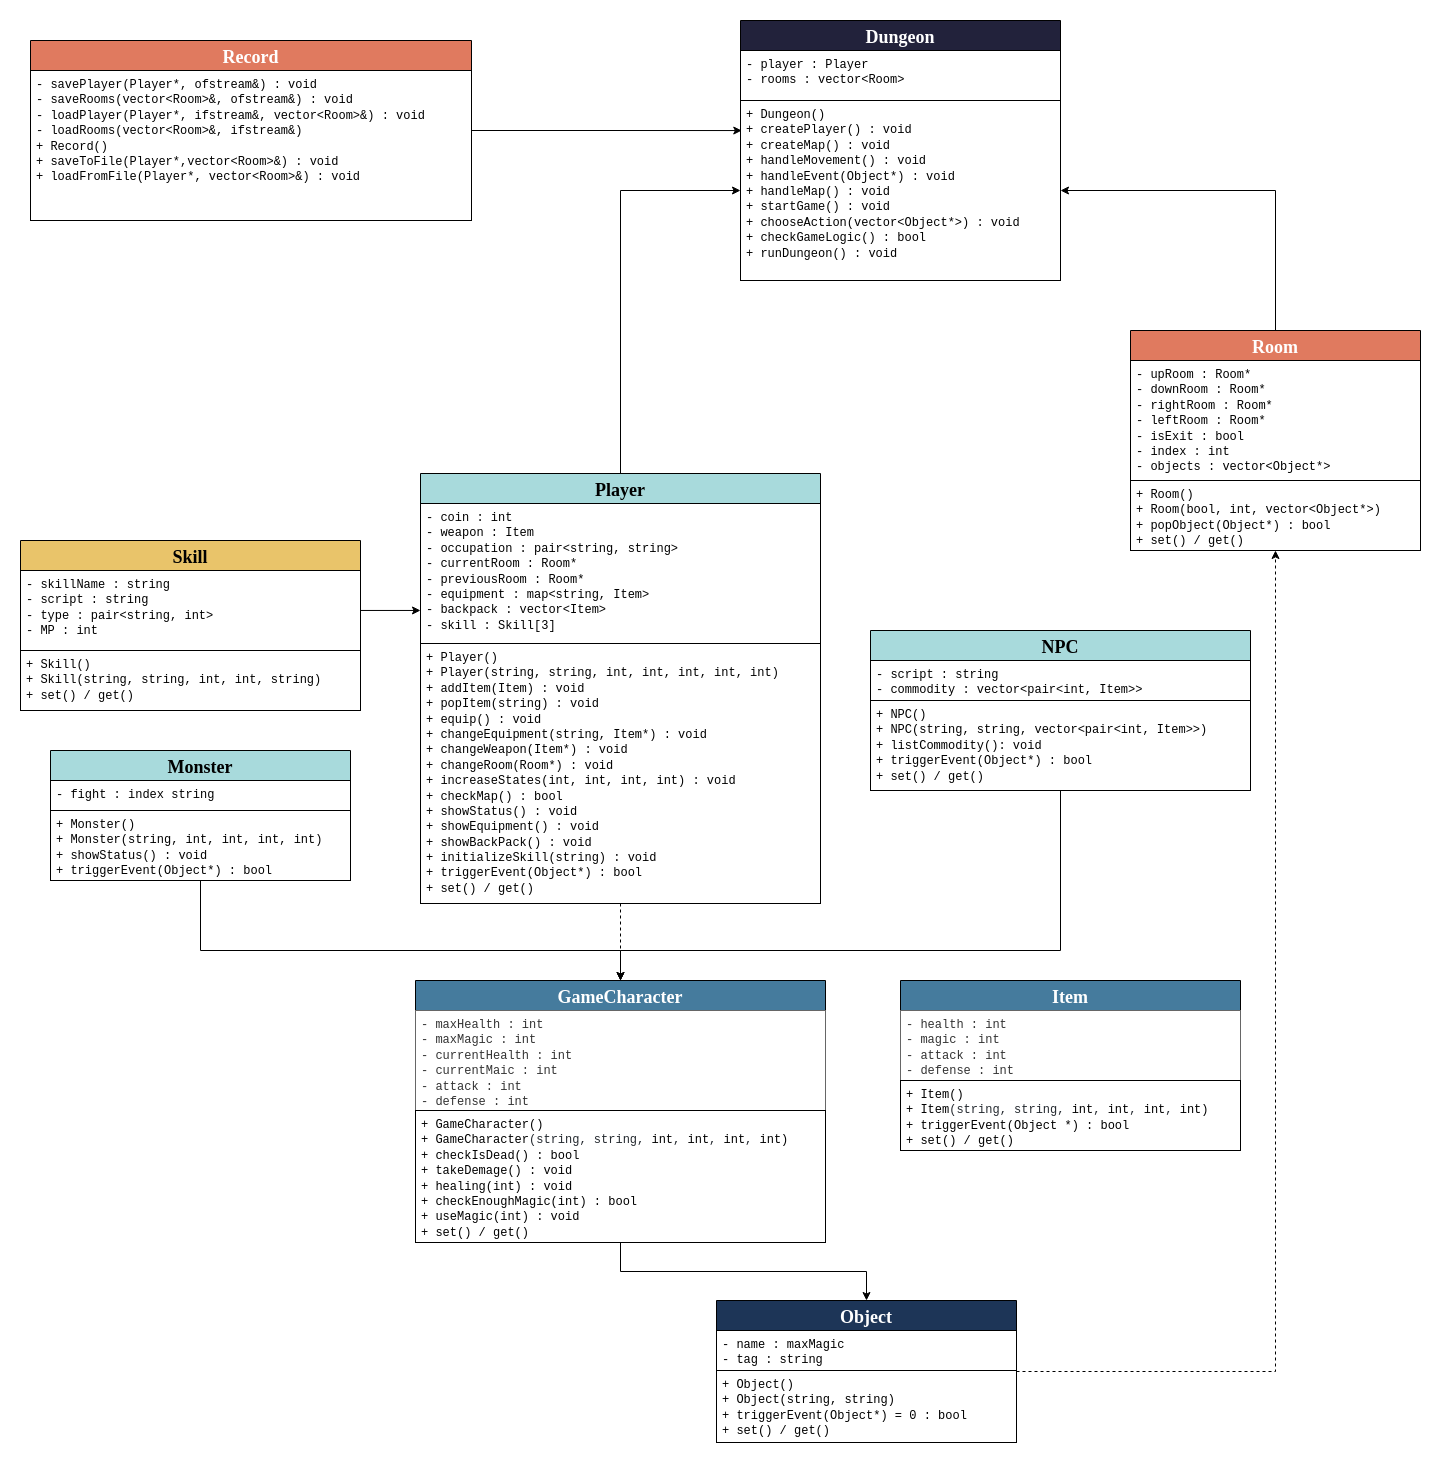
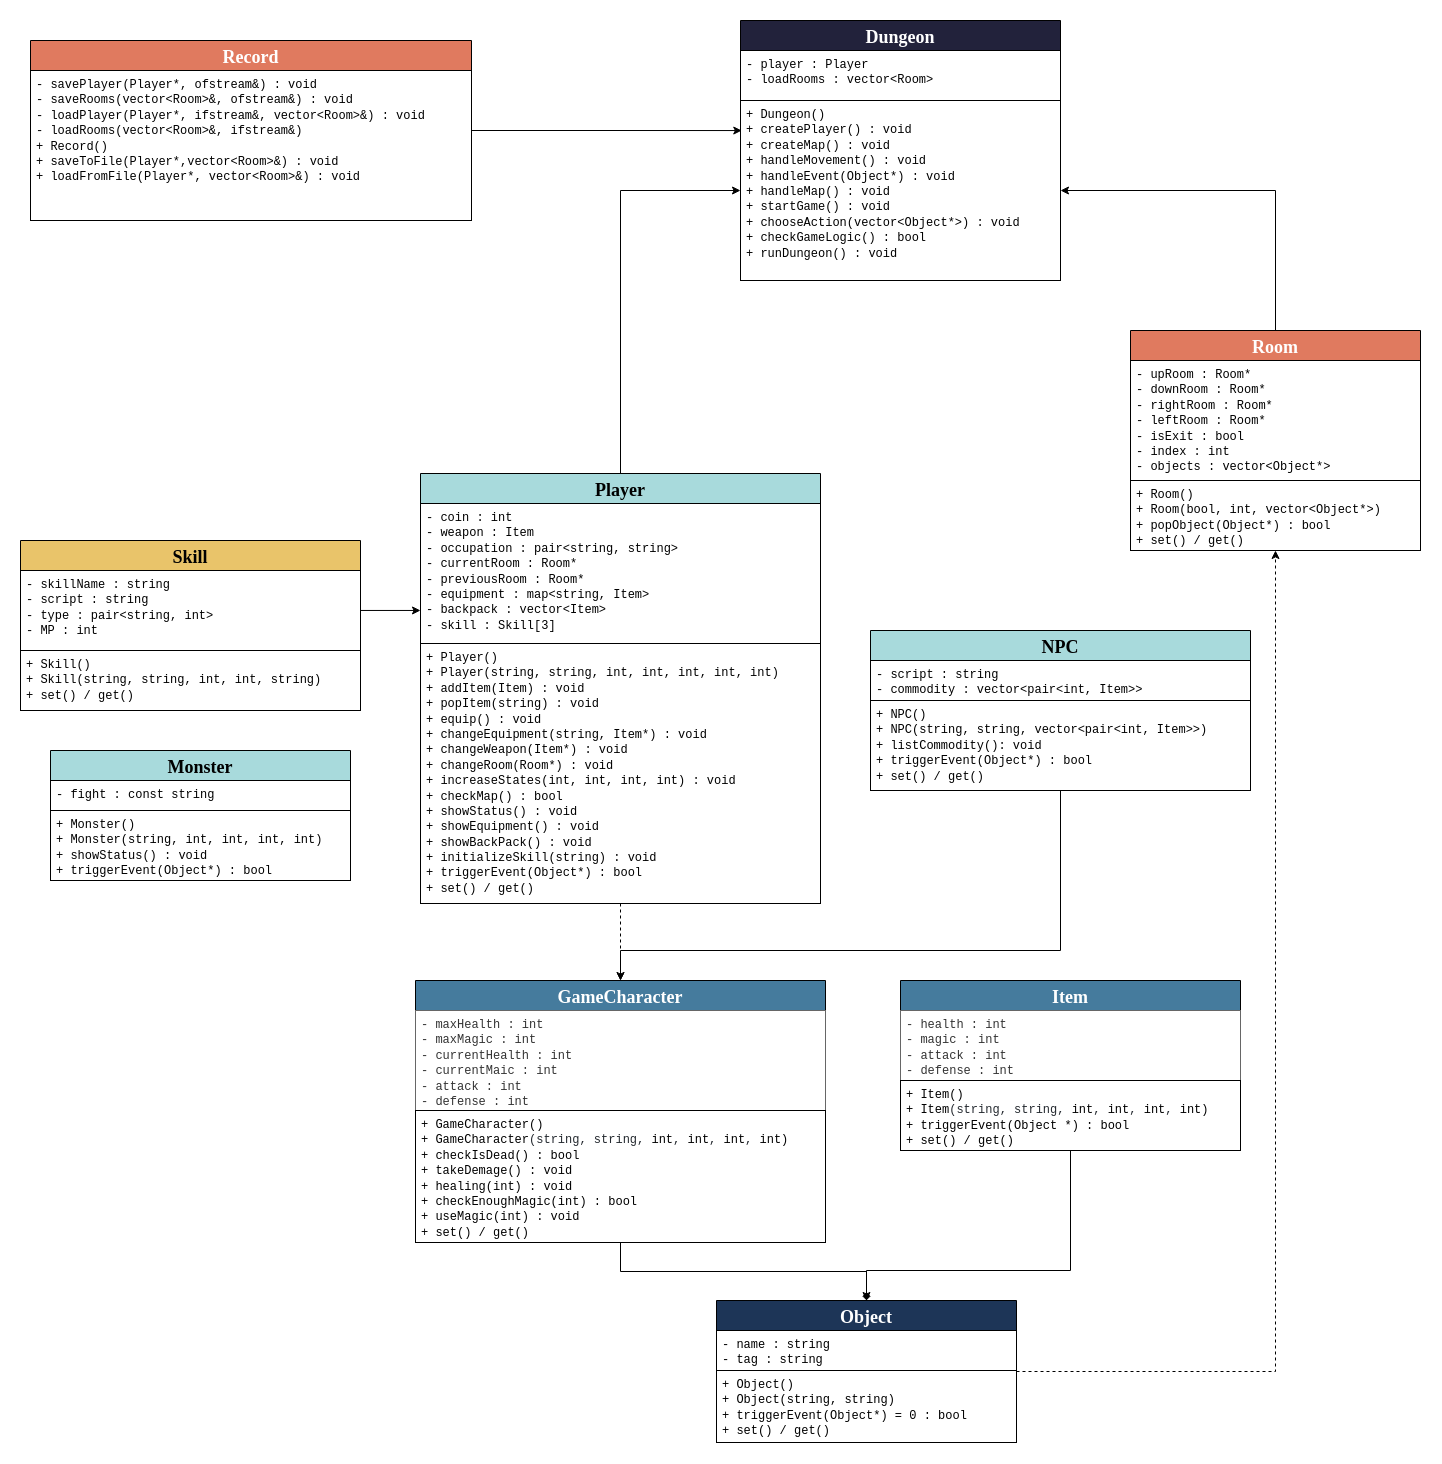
node "- player : Player - rooms : vector<Room>": label "- player : Player - rooms : vector<Room>" -> "- player : Player - loadRooms : vector<Room>"
node "- fight : index string": label "- fight : index string" -> "- fight : const string"
edge "Monster" -> "GameCharacter": removed
edge "Item" -> "Object": added
edge "GameCharacter" -> "Object": arrowhead classic -> diamond
node "- name : maxMagic - tag : string": label "- name : maxMagic - tag : string" -> "- name : string - tag : string"
